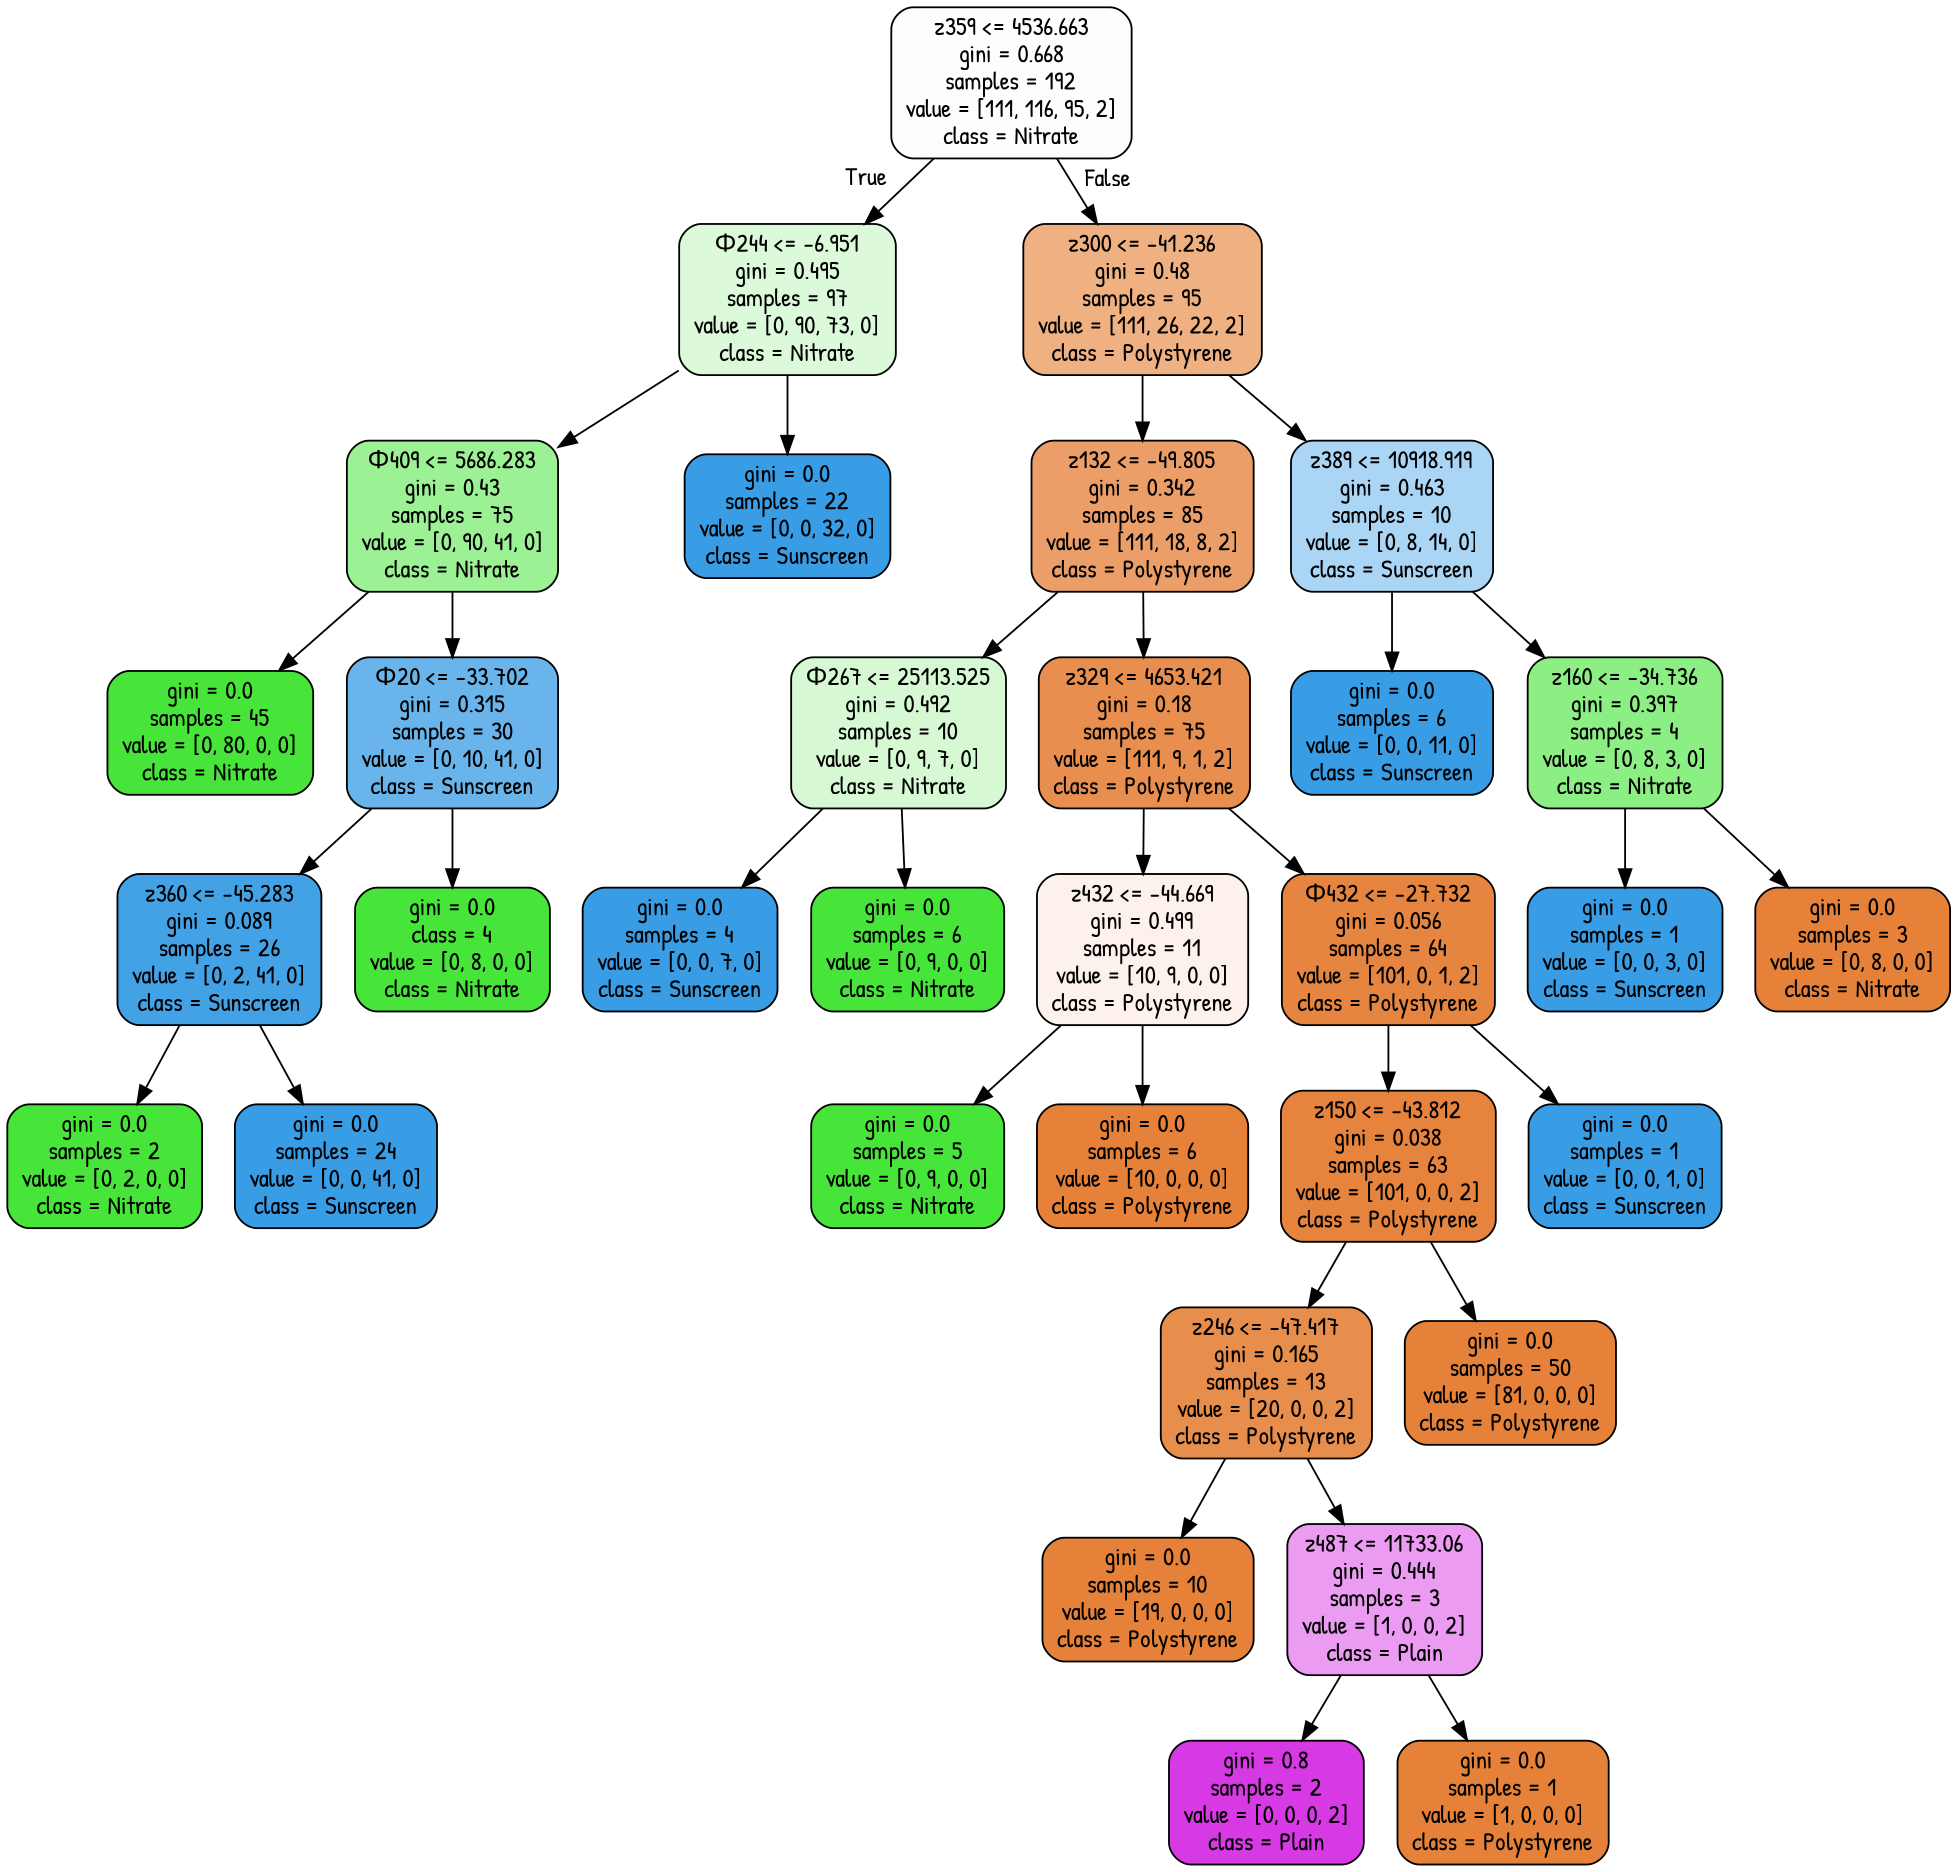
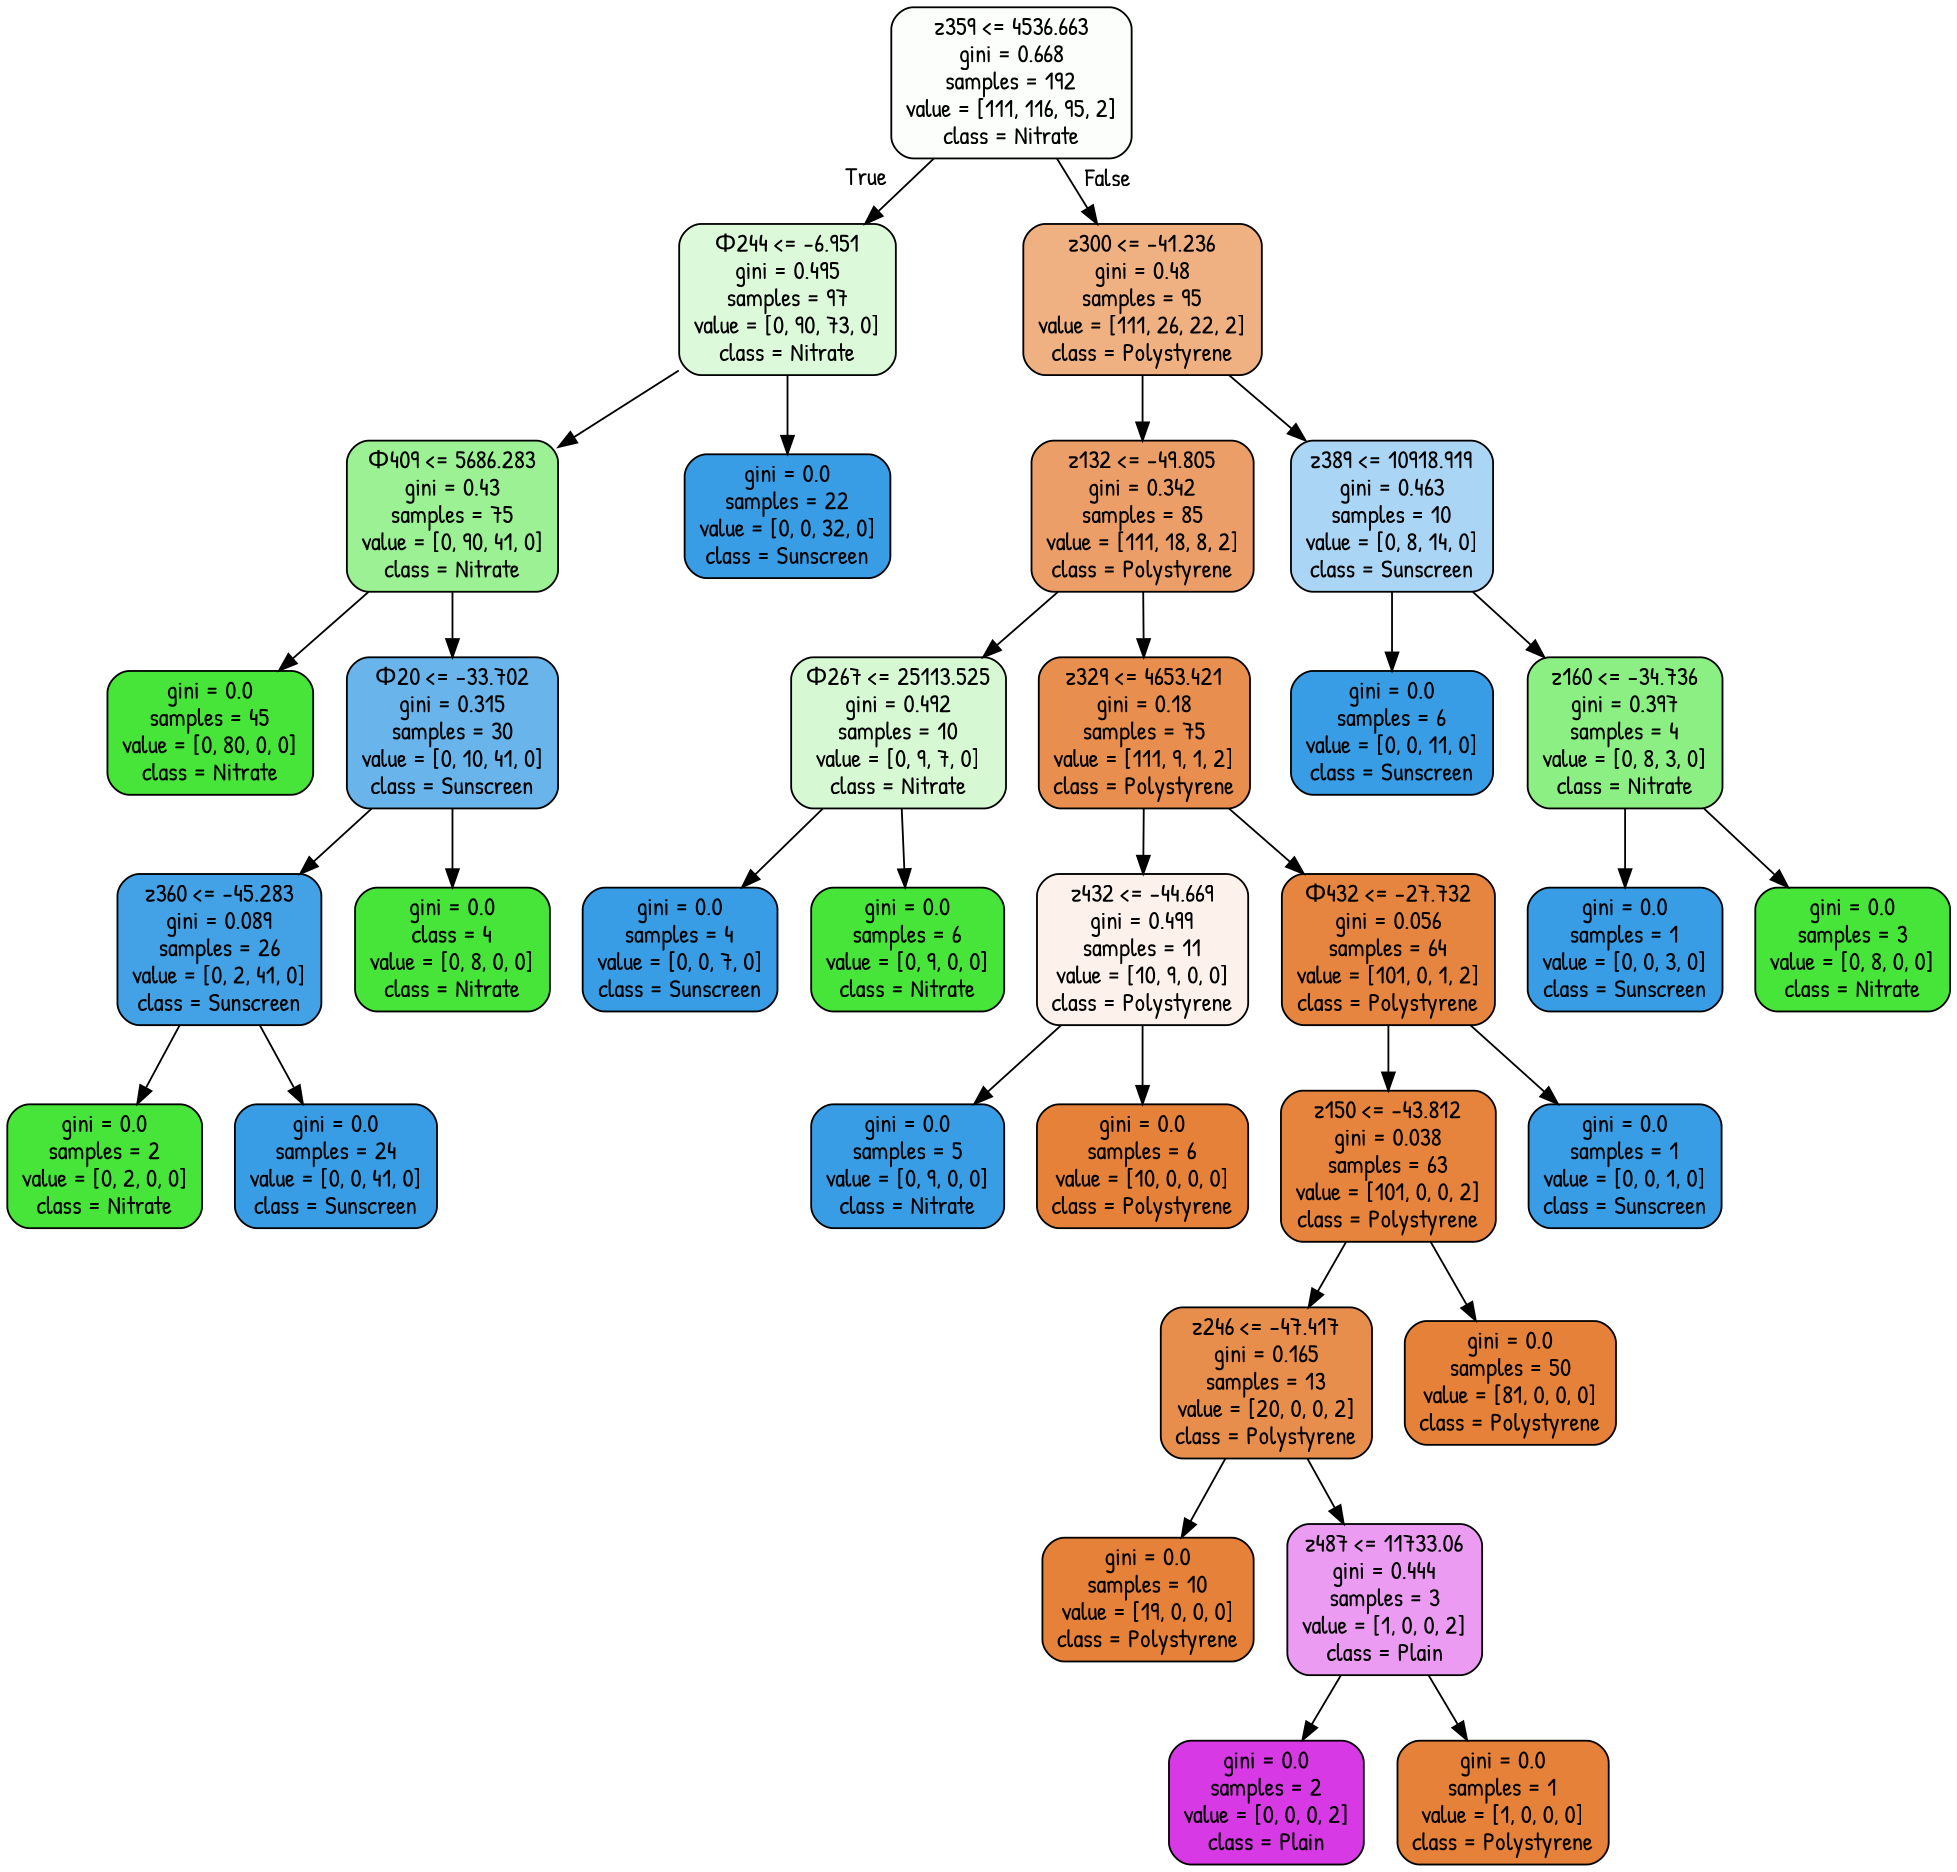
node "gini = 0.0 samples = 3 value = [0, 8, 0, 0] class = Nitrate": fillcolor #e58139 -> #47e539
node "gini = 0.0 samples = 5 value = [0, 9, 0, 0] class = Nitrate": fillcolor #47e539 -> #399de5
node "gini = 0.8 samples = 2 value = [0, 0, 0, 2] class = Plain": label "gini = 0.8 samples = 2 value = [0, 0, 0, 2] class = Plain" -> "gini = 0.0 samples = 2 value = [0, 0, 0, 2] class = Plain"
